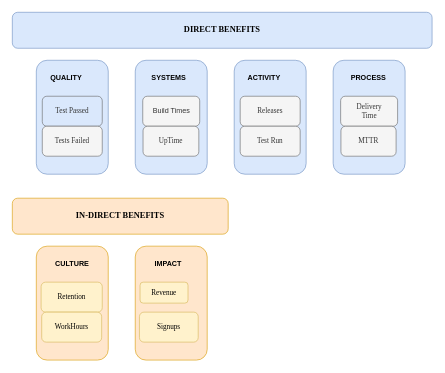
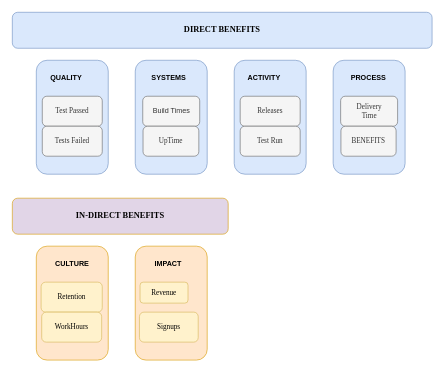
node "Test Passed": fillcolor #dae8fc -> #f5f5f5
node "MTTR": label "MTTR" -> "BENEFITS"
node "IN-DIRECT BENEFITS": fillcolor #ffe6cc -> #e1d5e7
